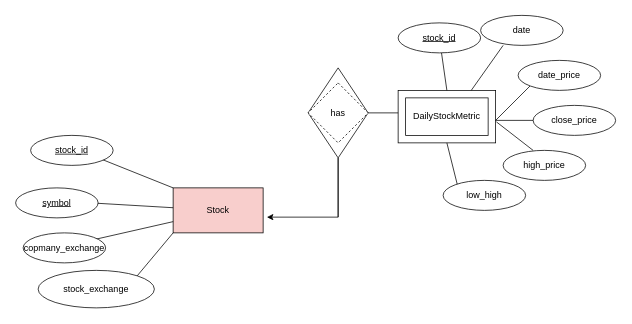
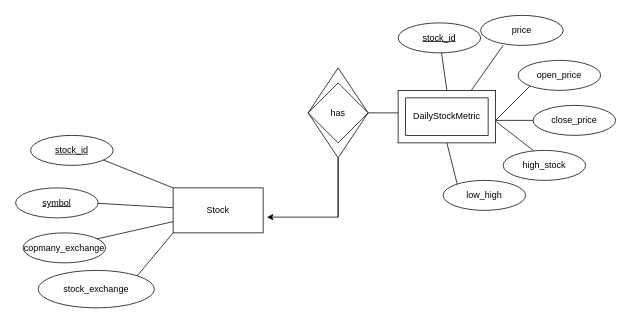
node "date": label "date" -> "price"
node "date_price": label "date_price" -> "open_price"
node "has": style dashed -> solid
node "high_price": label "high_price" -> "high_stock"
node "Stock": fillcolor #f8cecc -> #ffffff
